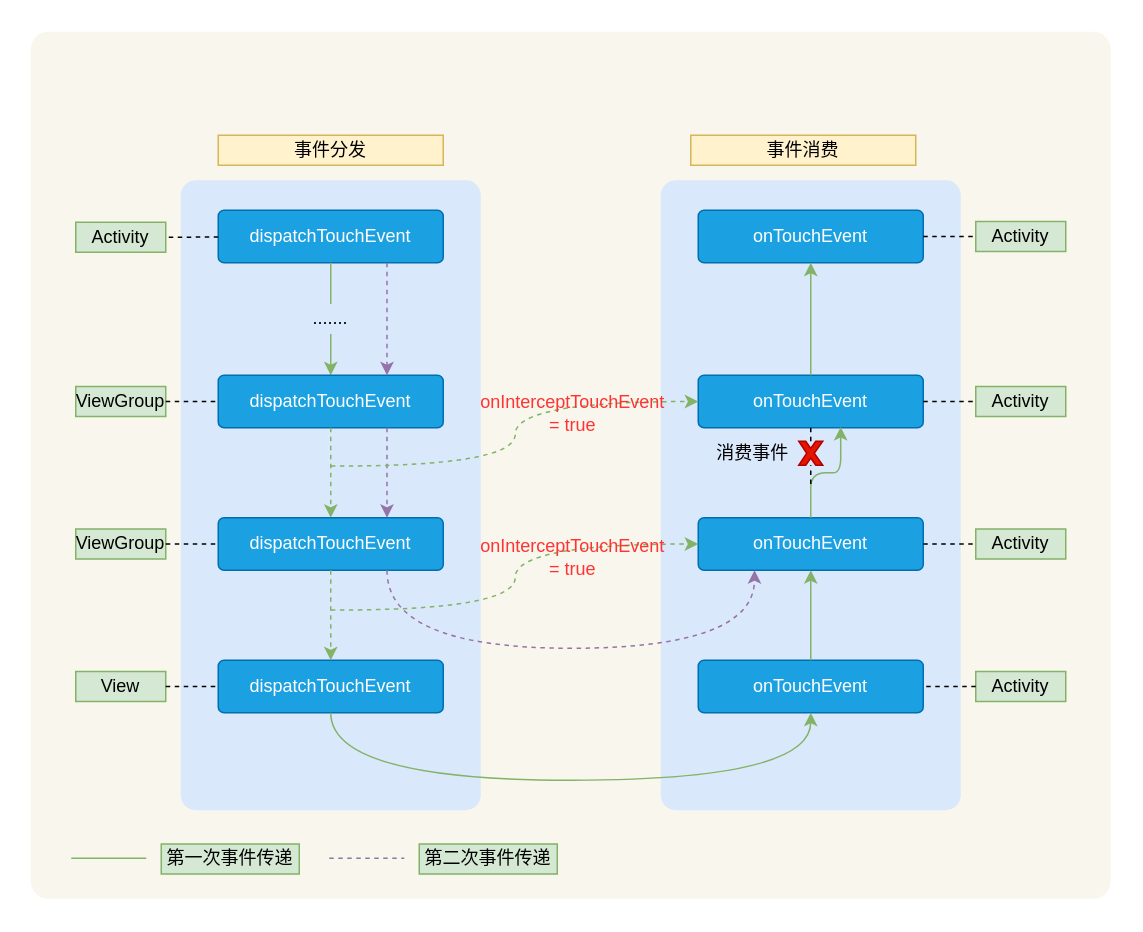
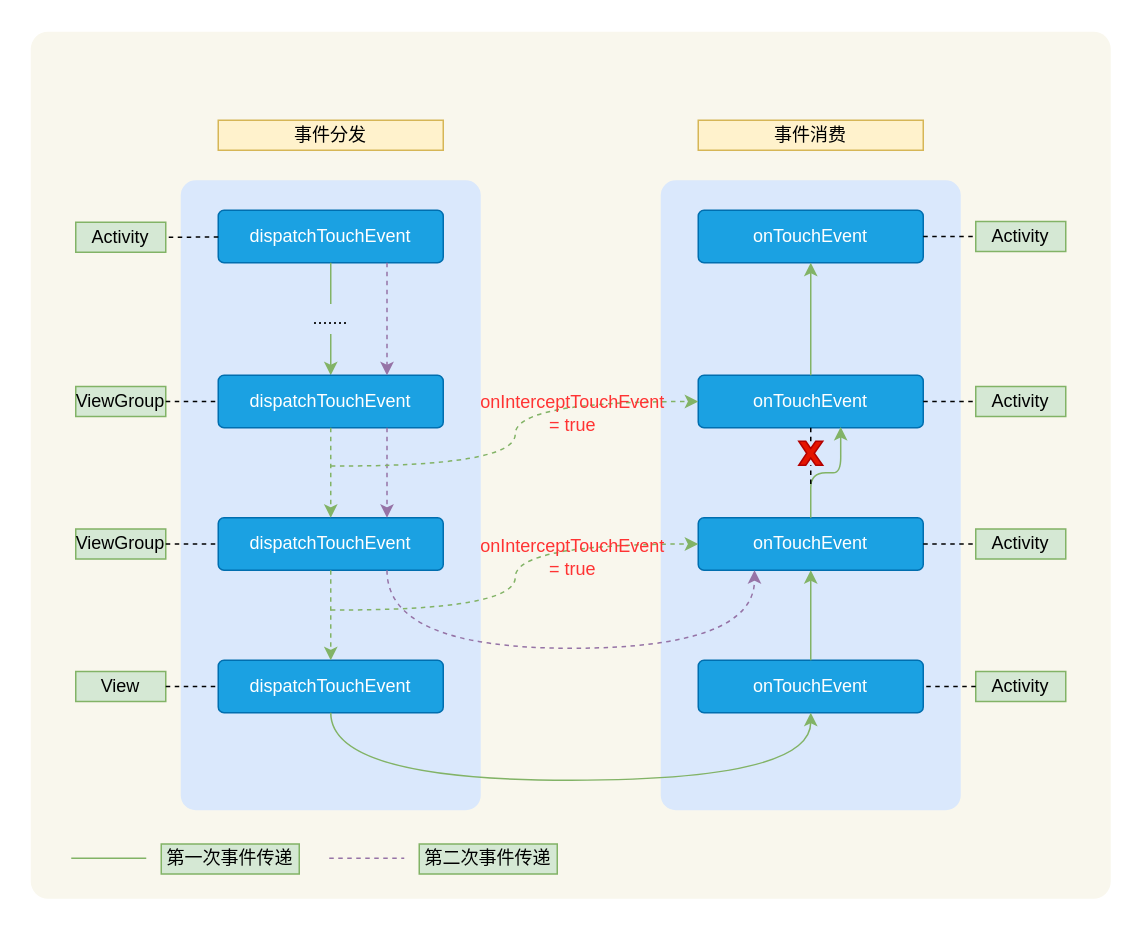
node "事件分发": moved (331, 150) -> (331, 135)
node "事件消费": moved (803, 150) -> (811, 135)
node "消费事件": removed
